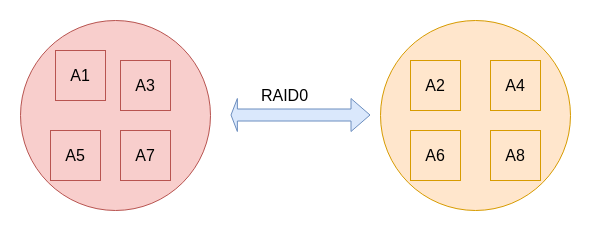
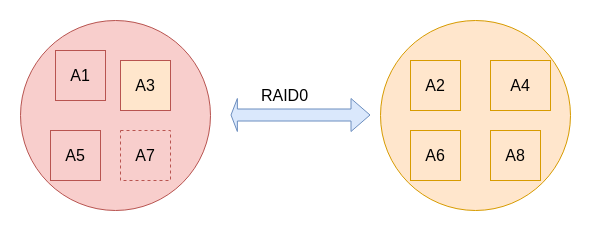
node "A3": fillcolor #f8cecc -> #ffe6cc
node "A4": size 50x50 -> 60x50
node "A7": style solid -> dashed
